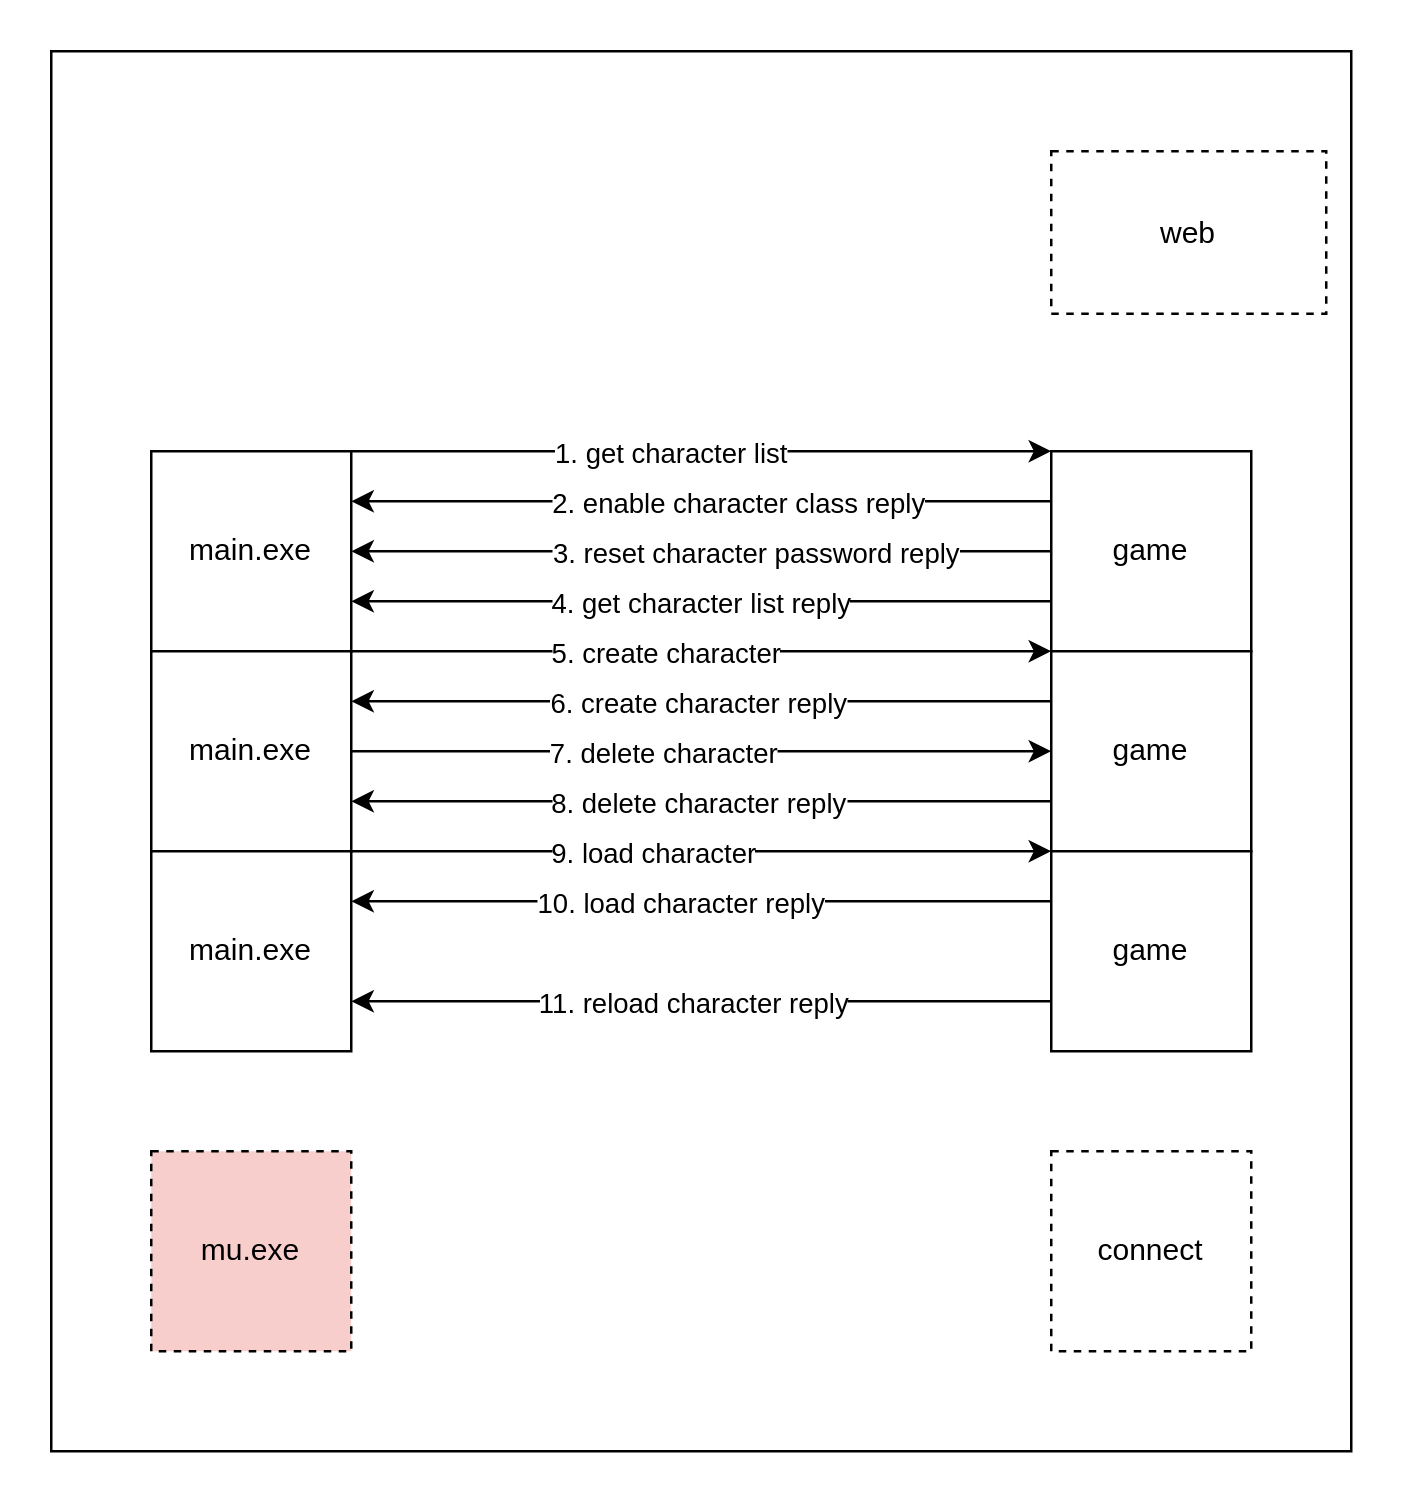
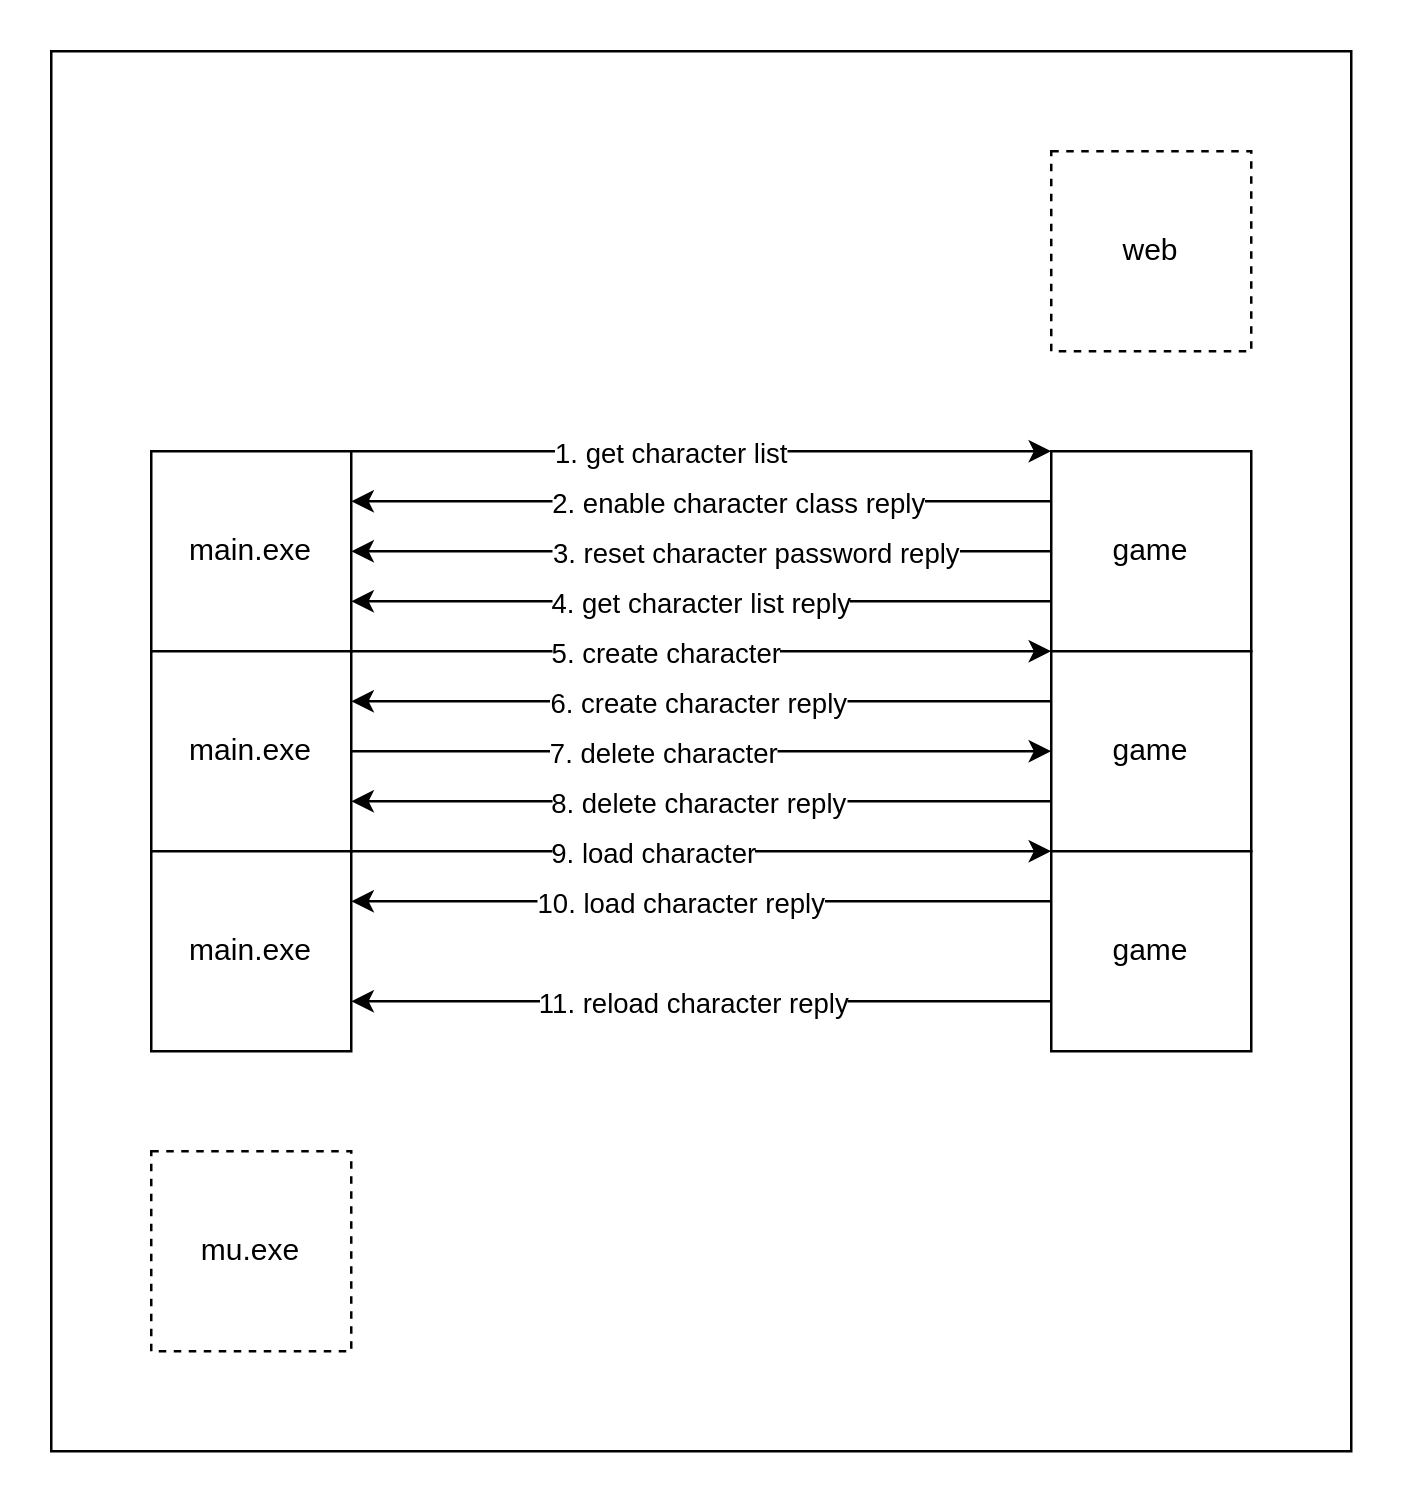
node "web": size 275x163 -> 200x200
node "mu.exe": fillcolor #f8cecc -> #ffffff
node "connect": removed
